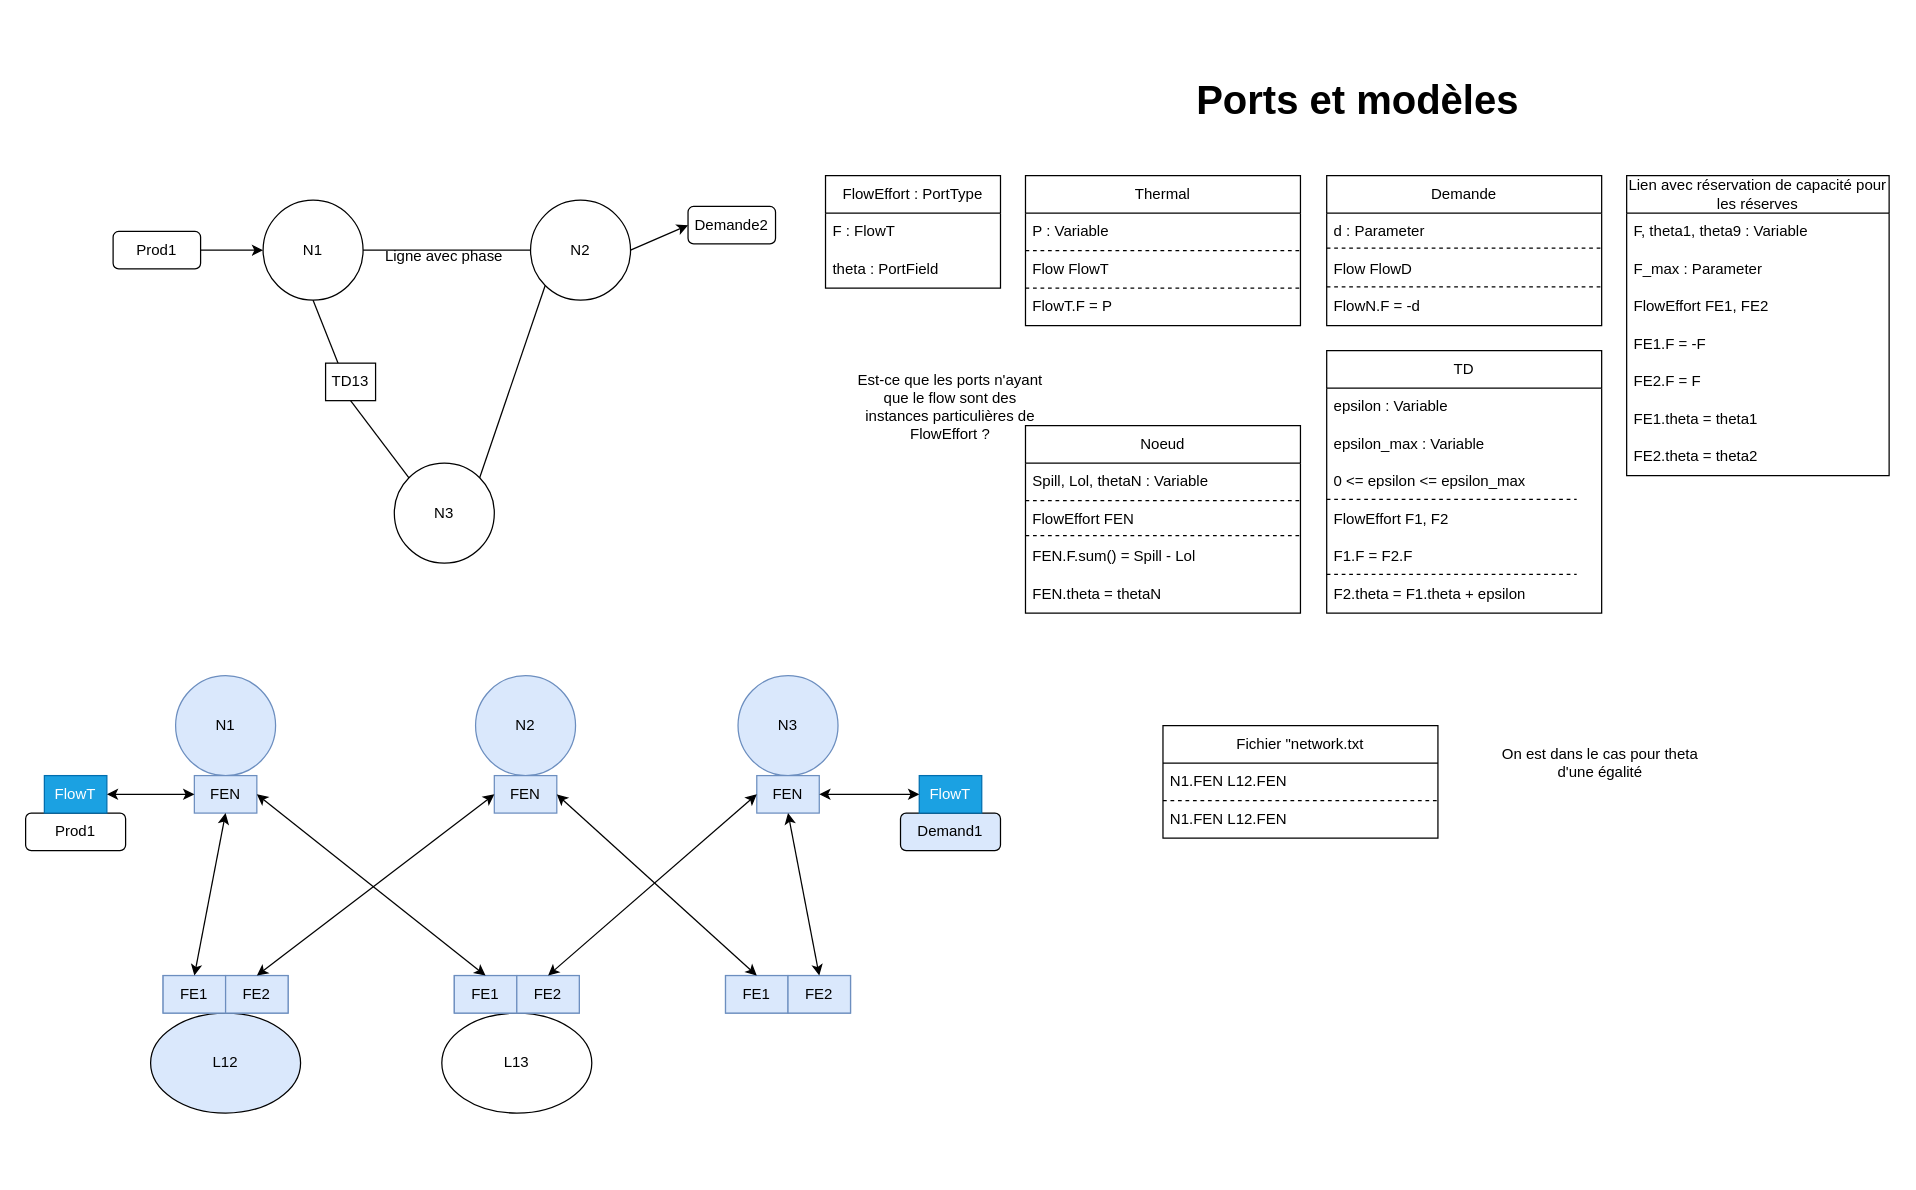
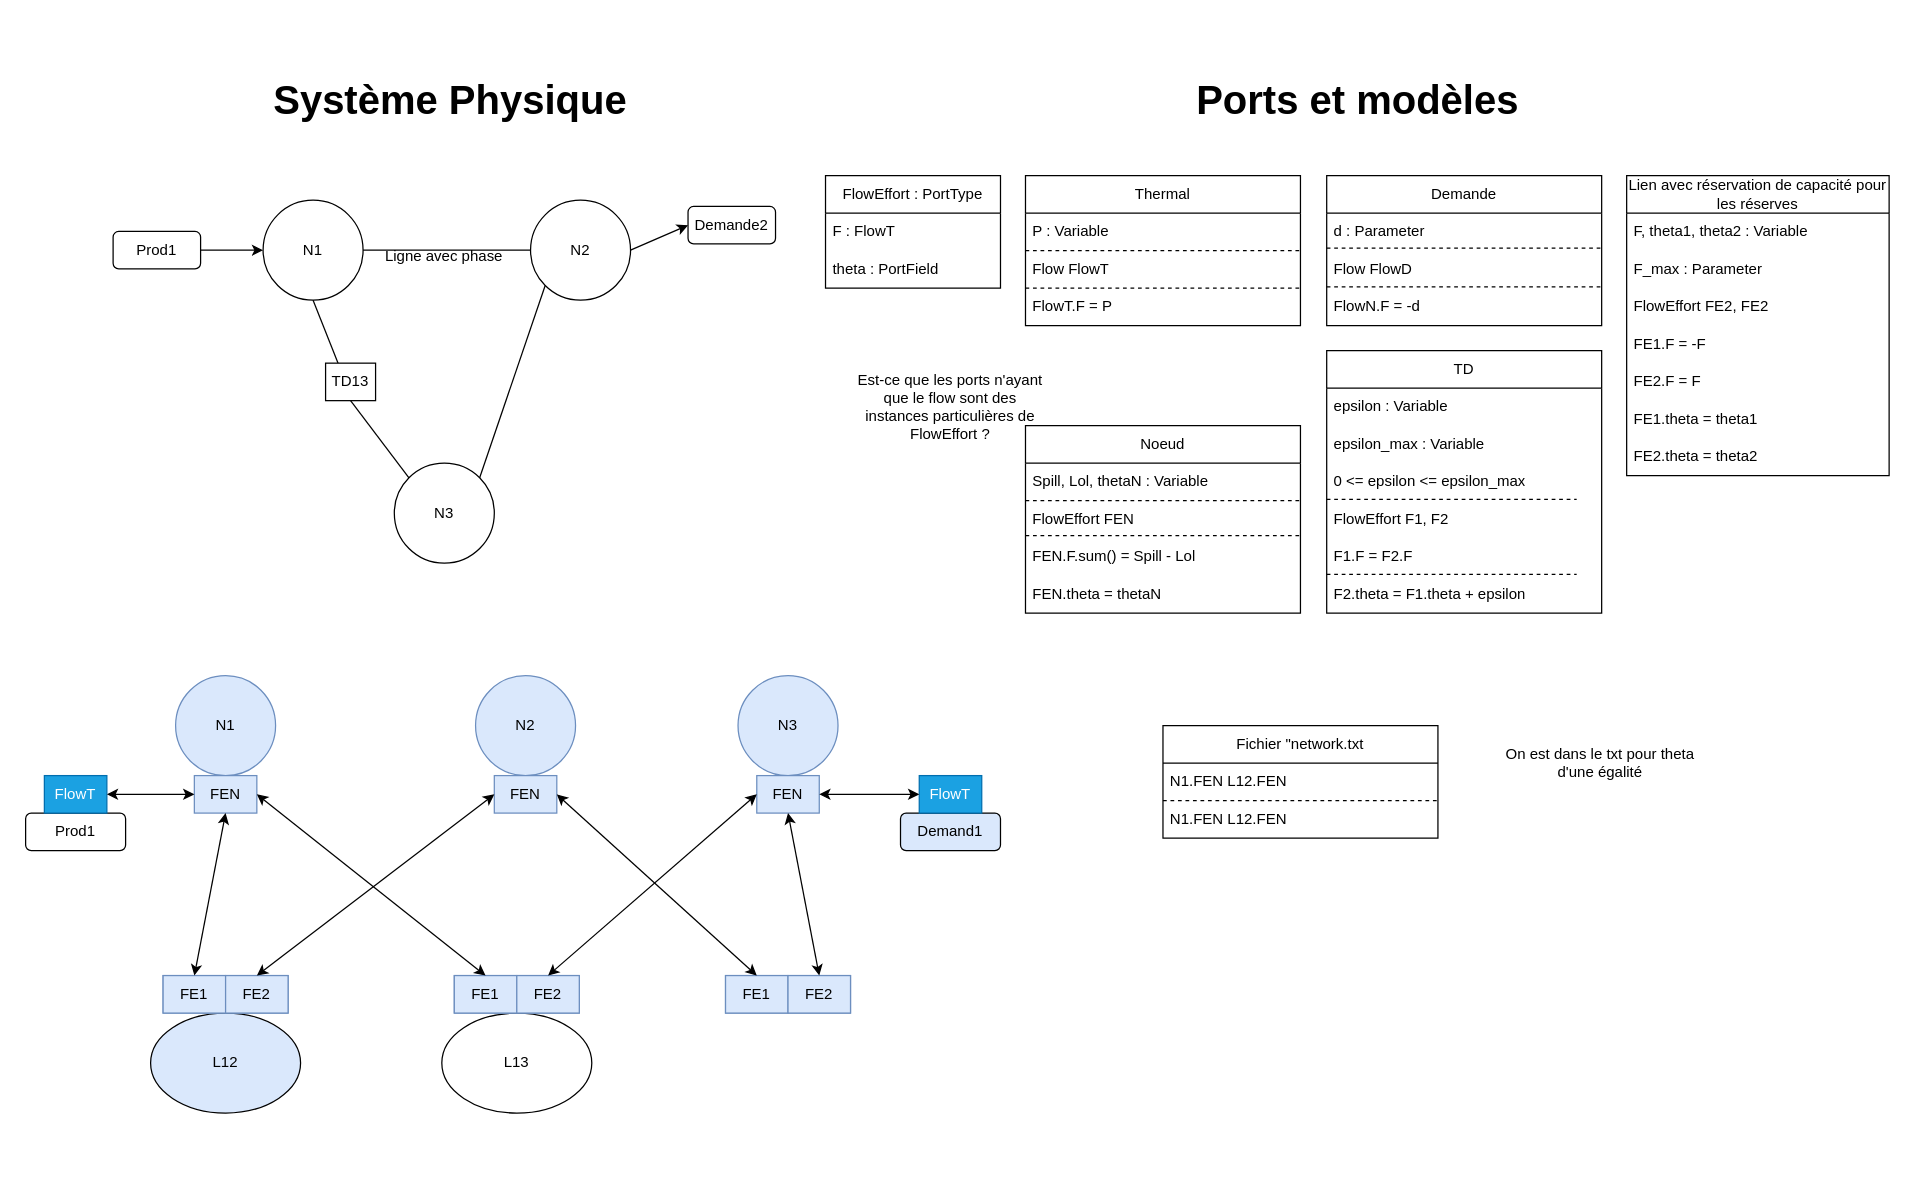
node "Système Physique": added
node "F, theta1, theta9 : Variable": label "F, theta1, theta9 : Variable" -> "F, theta1, theta2 : Variable"
node "FlowEffort FE1, FE2": label "FlowEffort FE1, FE2" -> "FlowEffort FE2, FE2"
node "On est dans le cas pour theta d'une égalité": label "On est dans le cas pour theta d'une égalité" -> "On est dans le txt pour theta d'une égalité"
